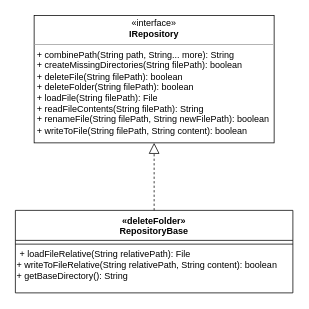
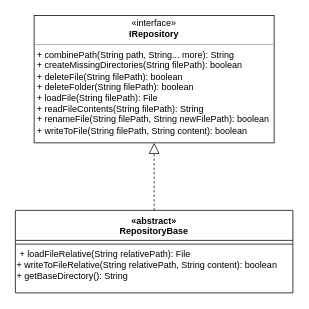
node "«deleteFolder» RepositoryBase": label "«deleteFolder» RepositoryBase" -> "«abstract» RepositoryBase"
